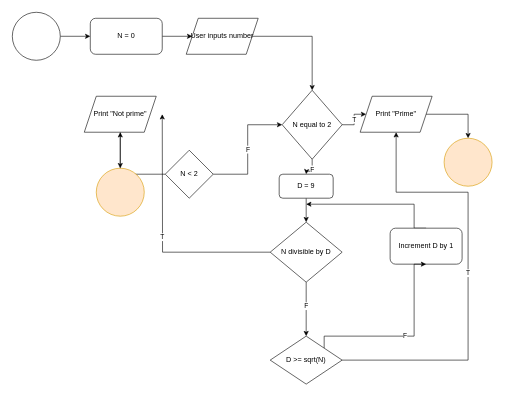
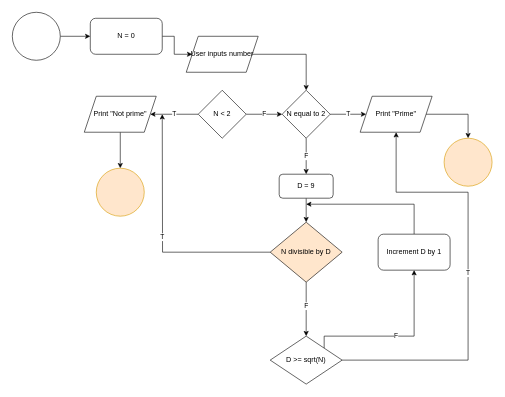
node "User inputs number": moved (222, 36) -> (222, 54)
node "N equal to 2": size 60x69 -> 48x48
node "N < 2": moved (189, 174) -> (222, 114)
node "Increment D by 1": moved (426, 246) -> (414, 252)
node "N divisible by D": fillcolor #ffffff -> #ffe6cc
